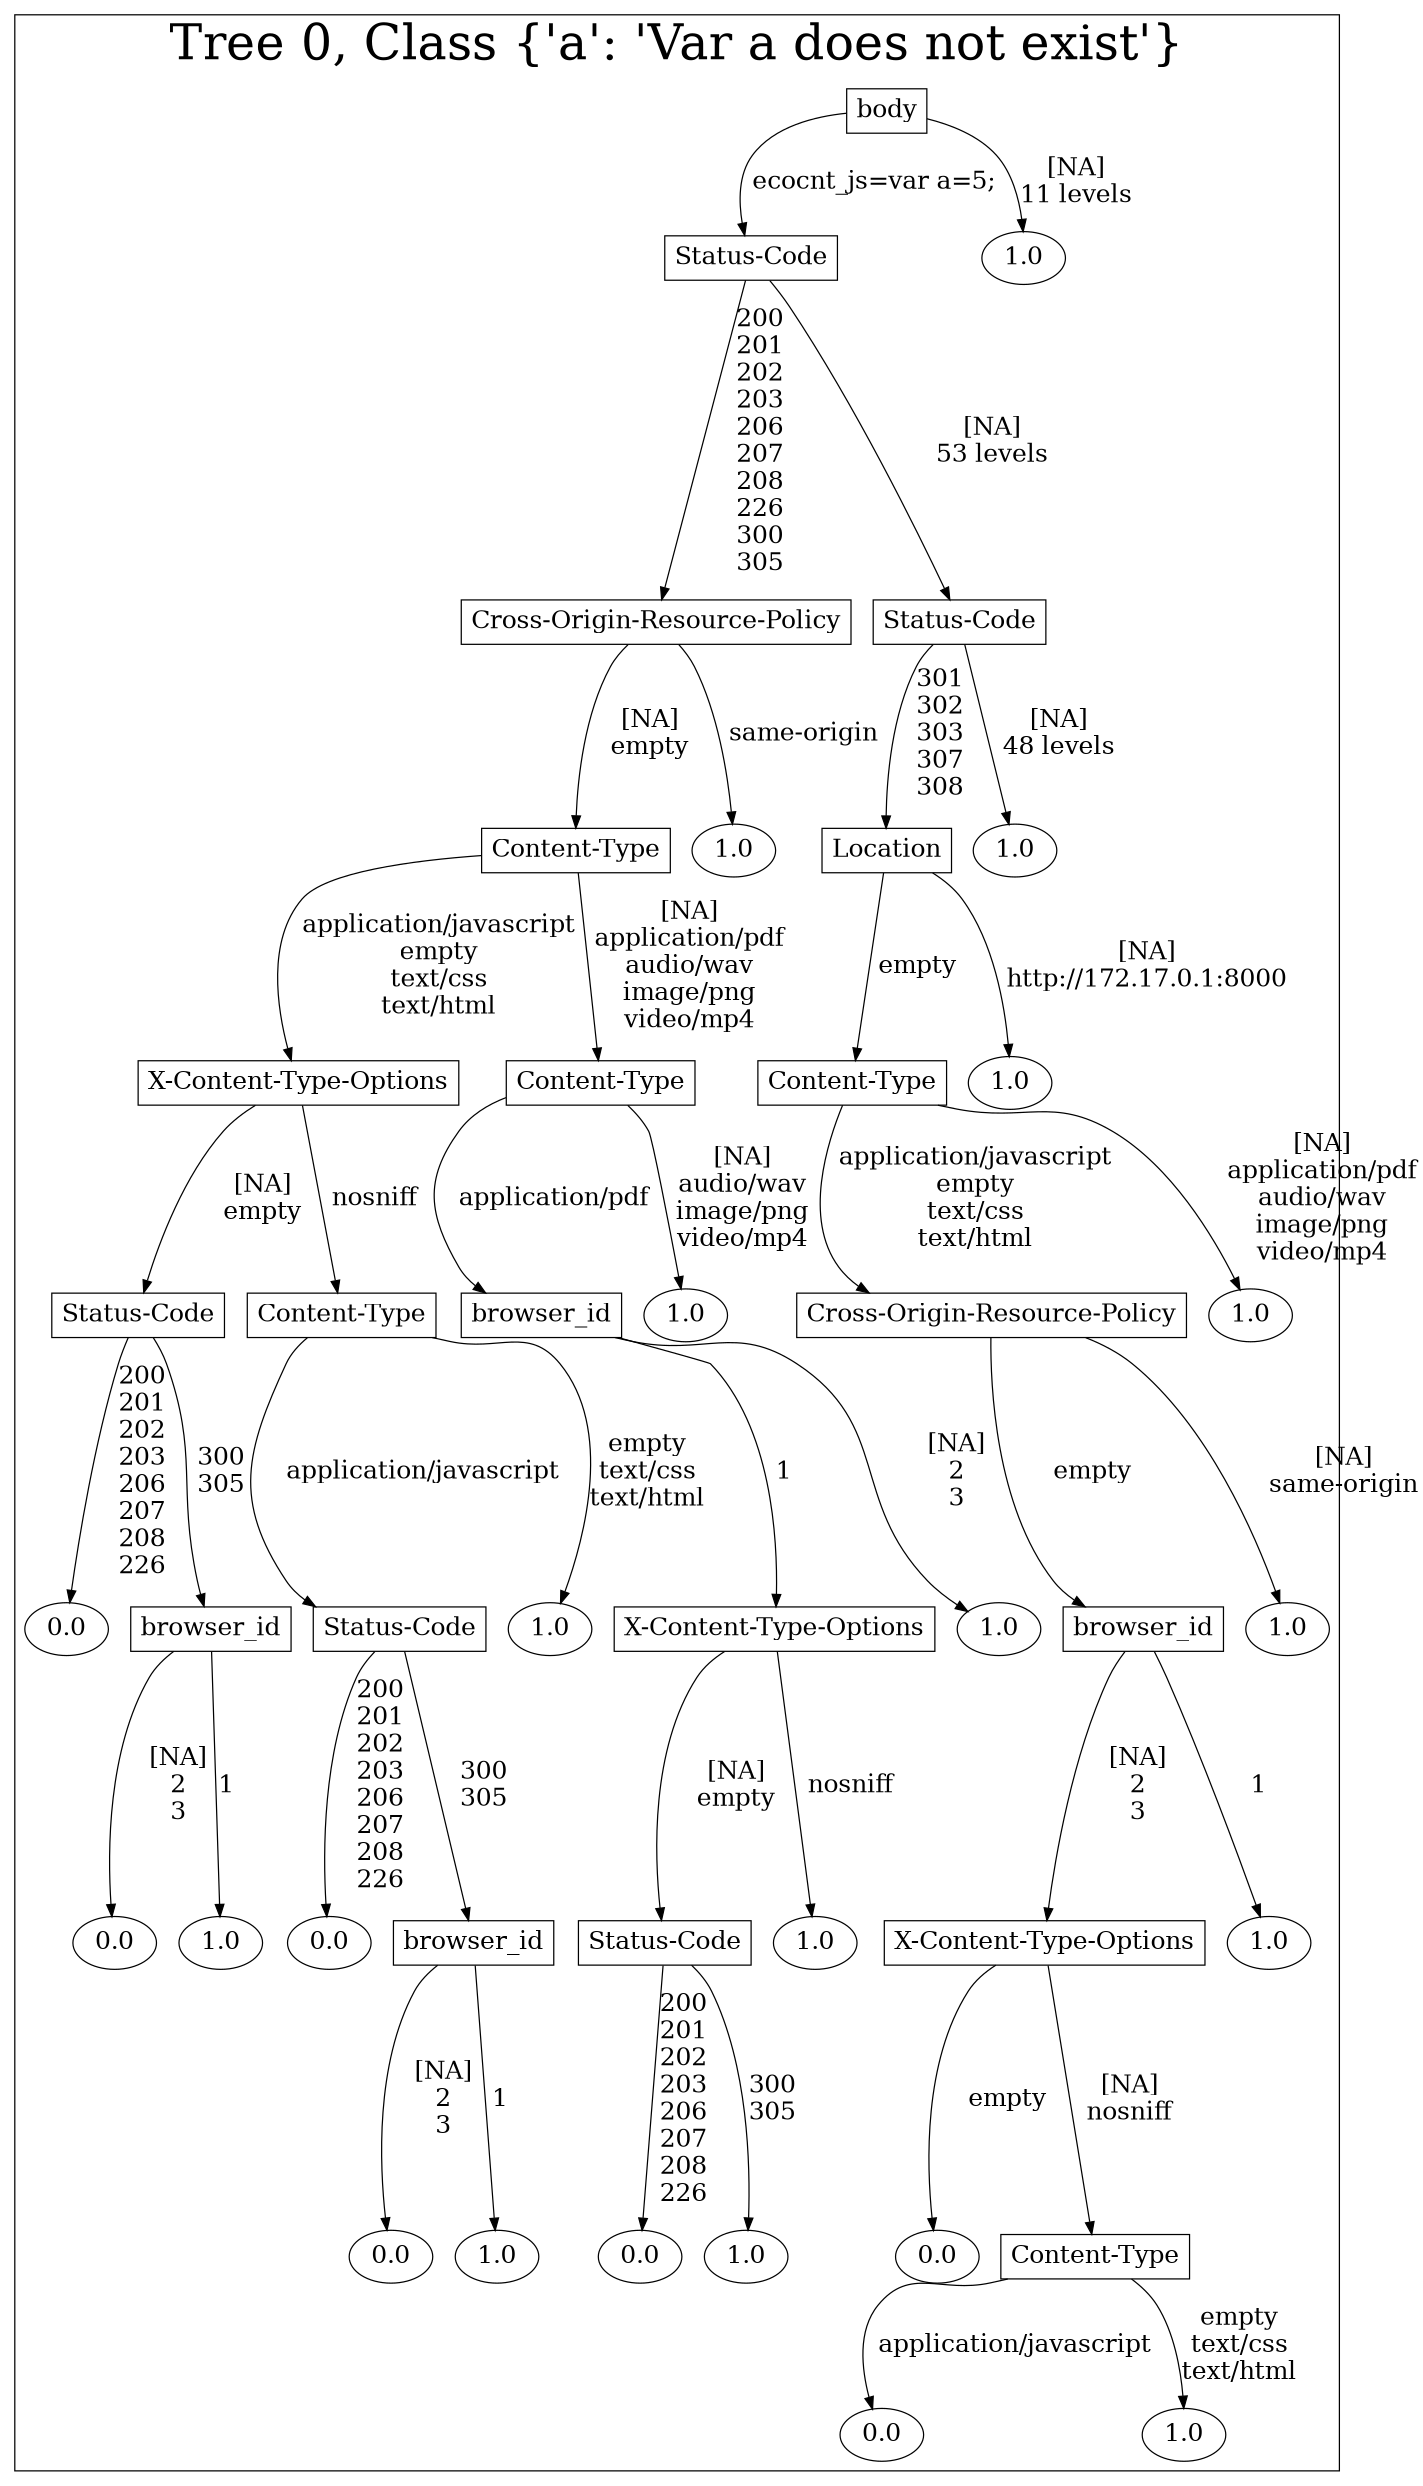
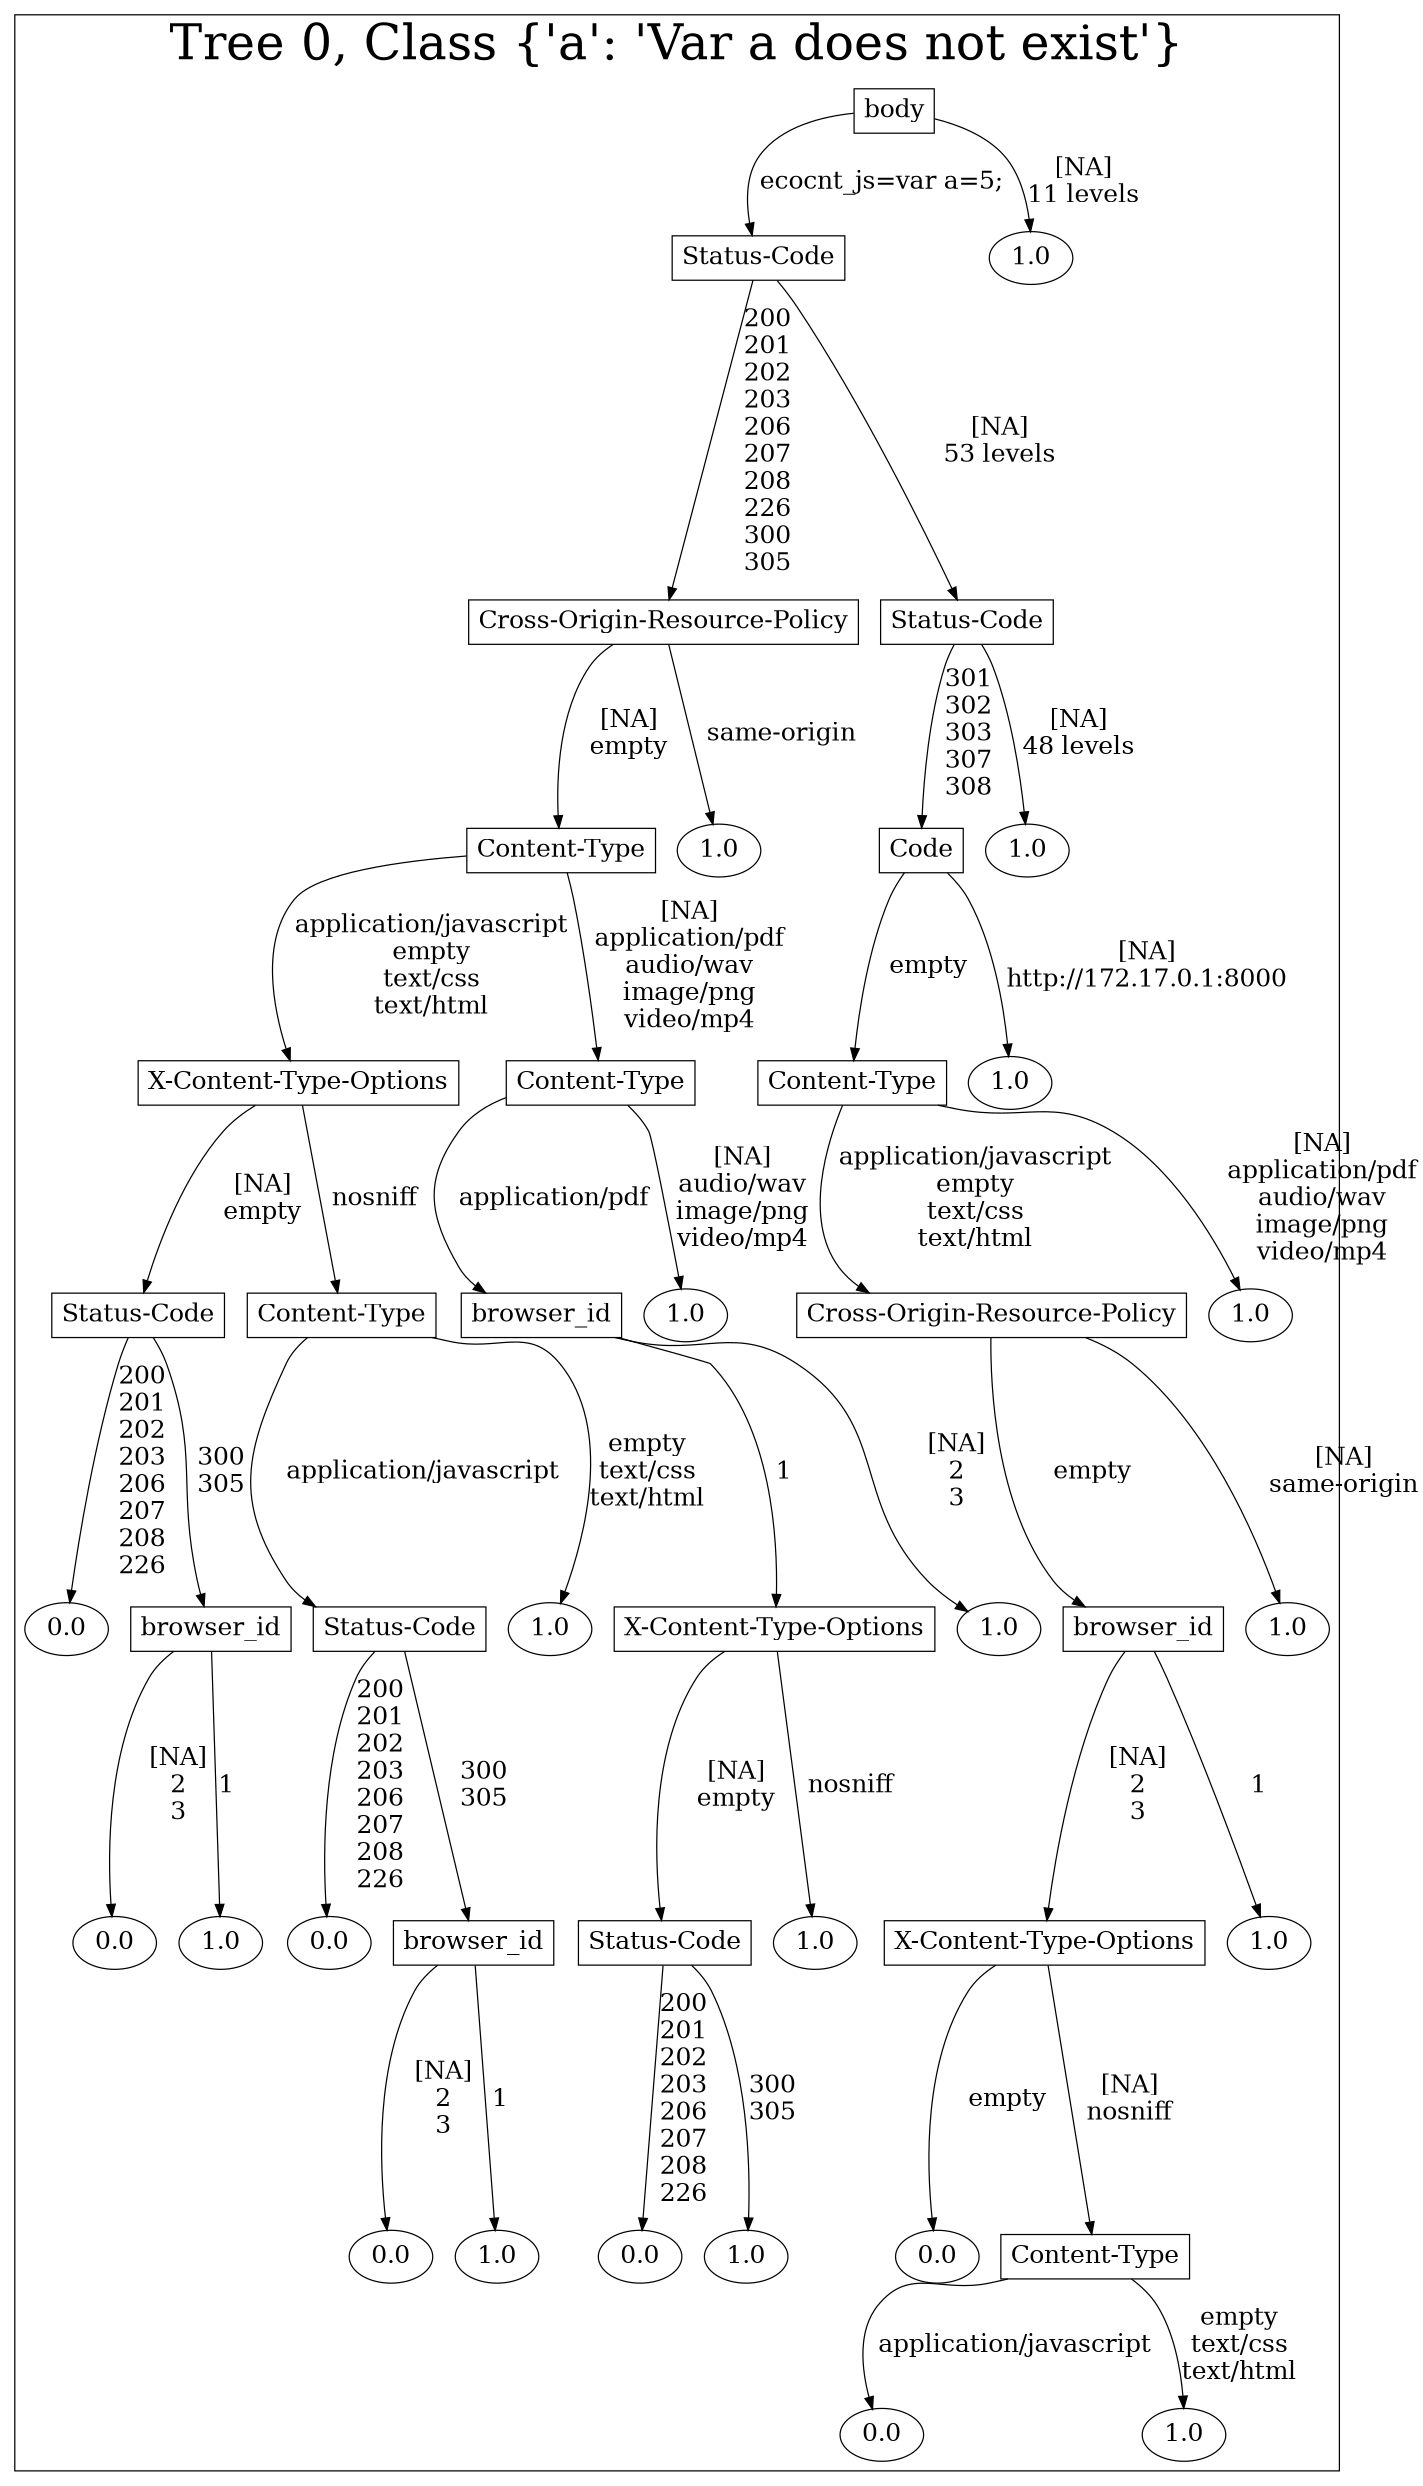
node "Location": label "Location" -> "Code"
